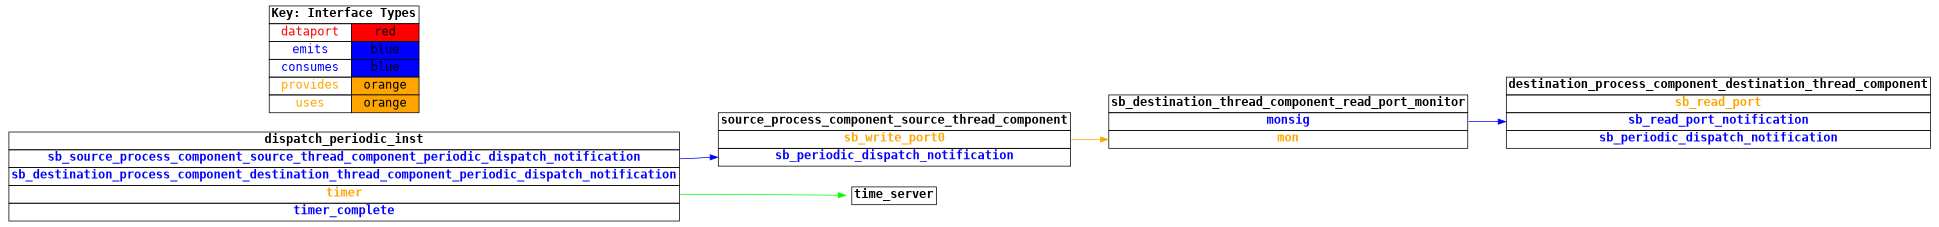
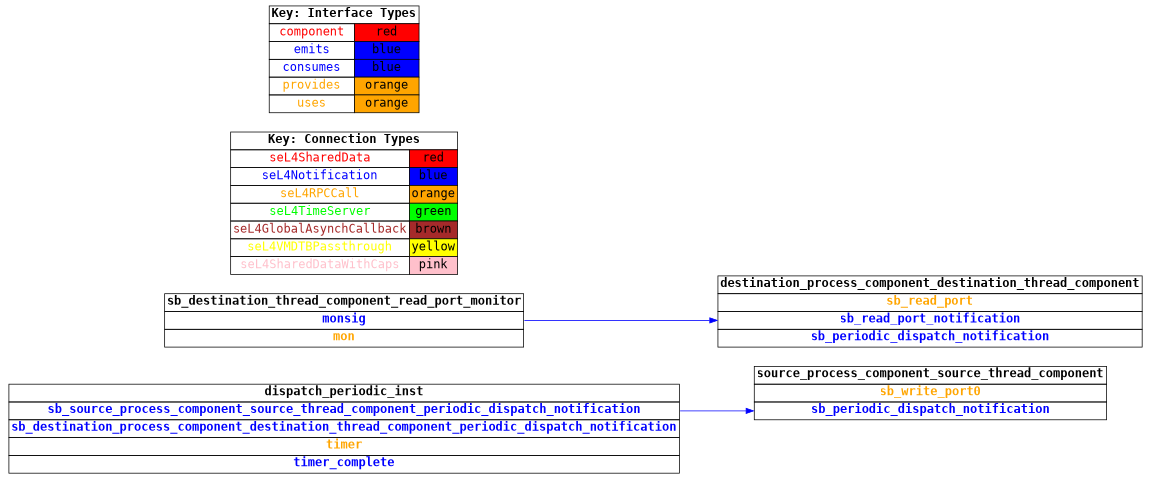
node "Key: Interface Types": text "dataport" -> "component"
edge "source_process_component_source_thread_component" -> "sb_destination_thread_component_read_port_monitor": removed
node "time_server": removed
node "Key: Connection Types": added
